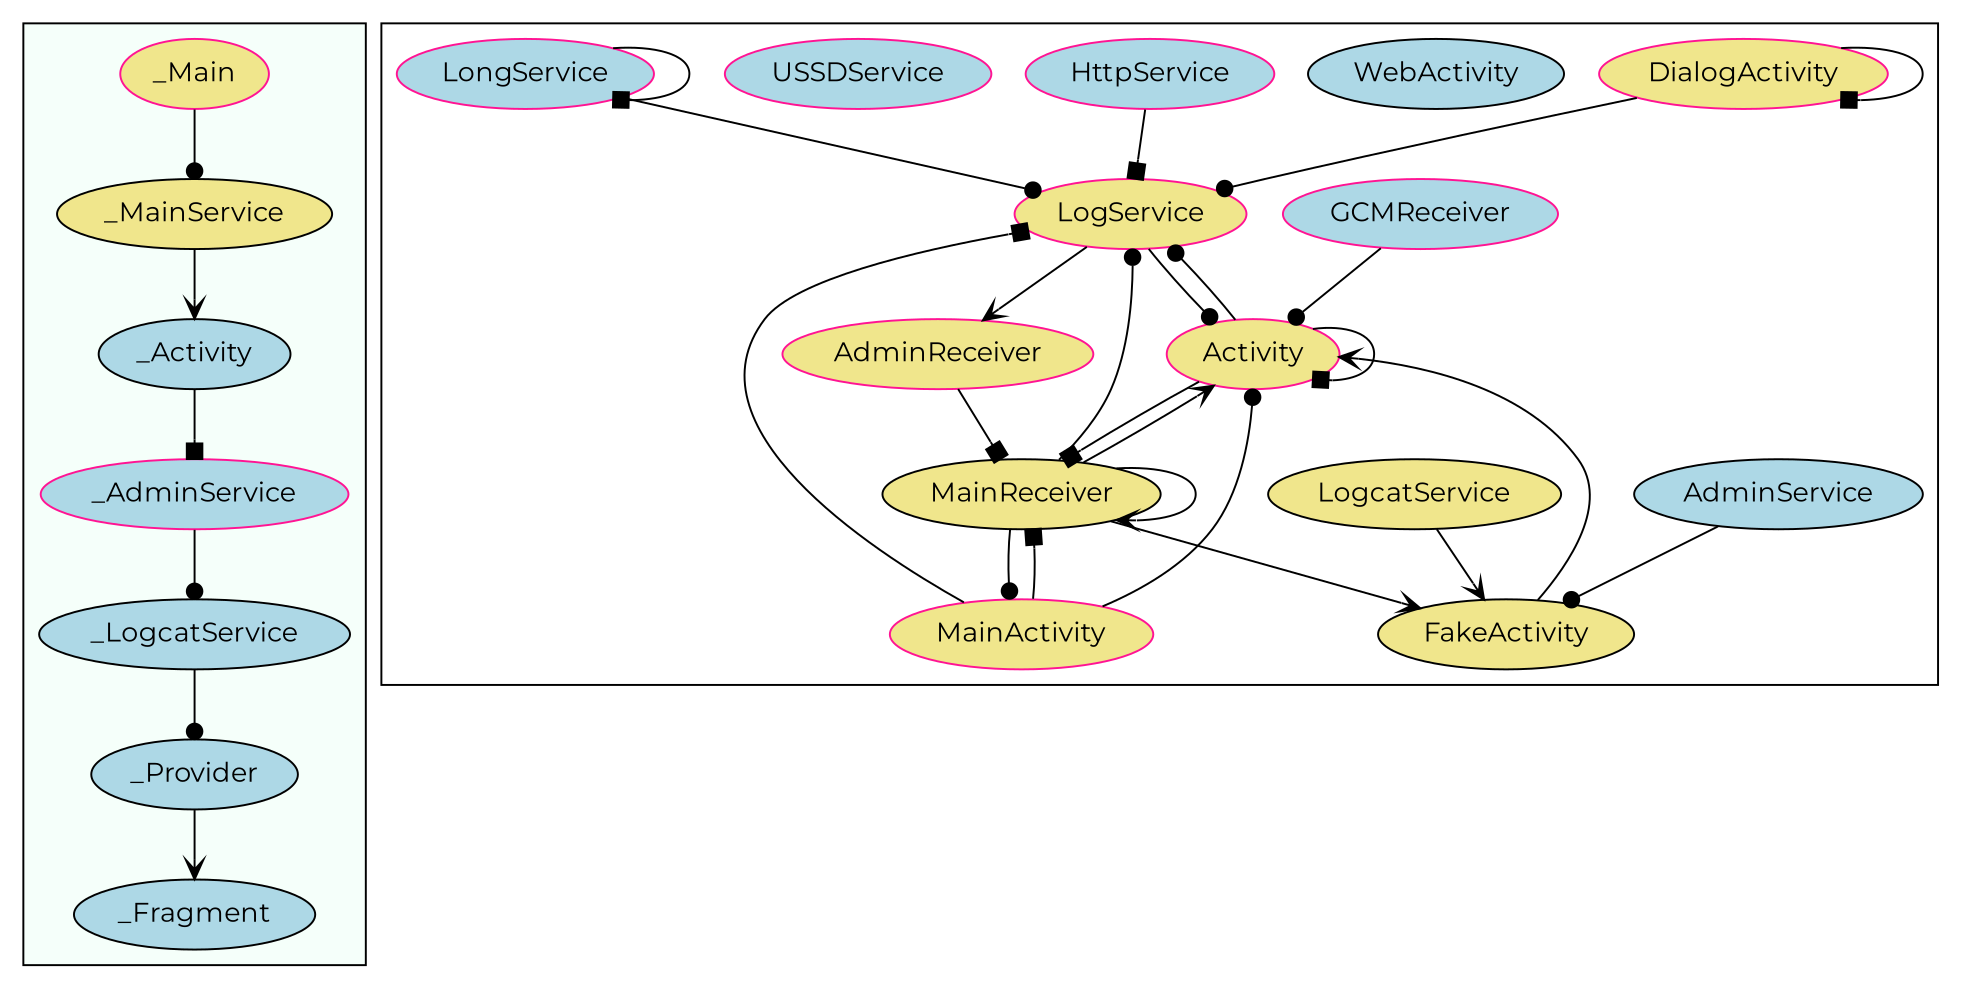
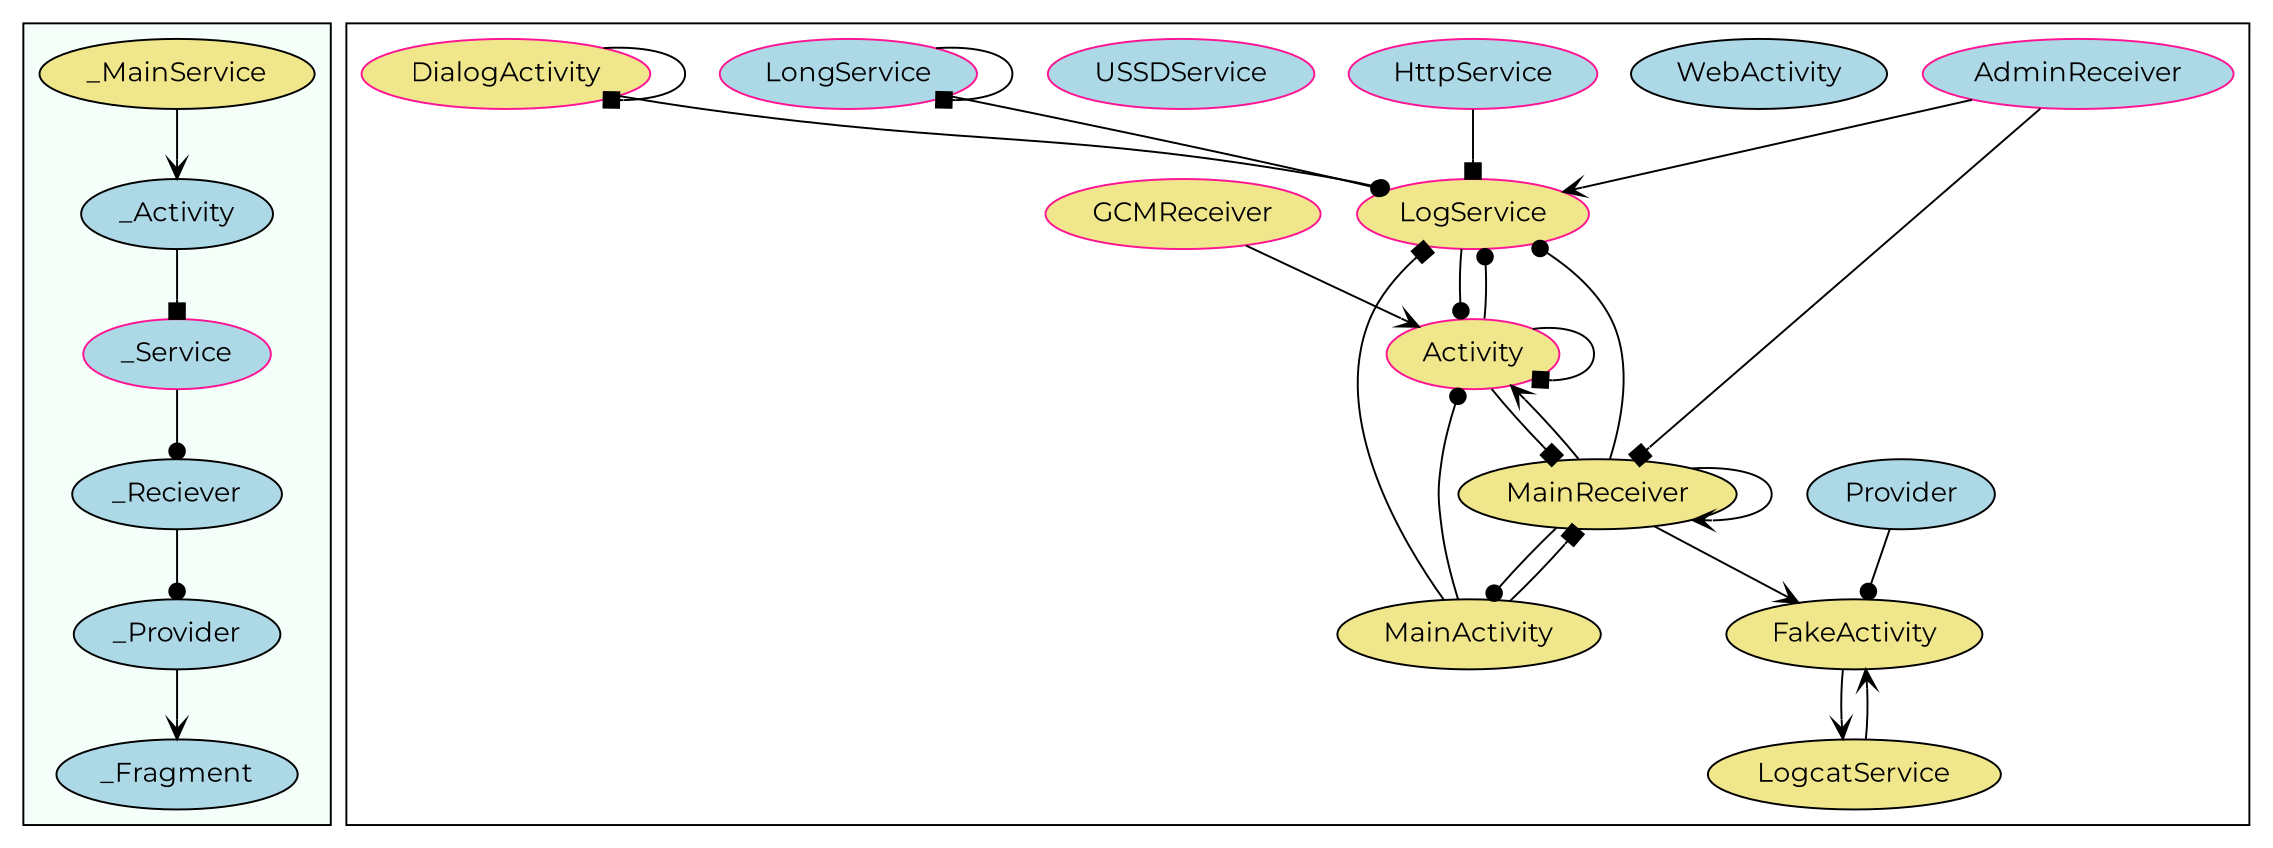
node "_Main": removed
node "GCMReceiver": fillcolor lightblue -> khaki
edge "LogService" -> "AdminReceiver": reversed
edge "GCMReceiver" -> "Activity": arrowhead dot -> vee
node "AdminReceiver": fillcolor khaki -> lightblue
edge "FakeActivity" -> "Activity": now "FakeActivity" -> "LogcatService"
node "_AdminService": label "_AdminService" -> "_Service"
node "AdminService": label "AdminService" -> "Provider"
node "_LogcatService": label "_LogcatService" -> "_Reciever"
node "MainActivity": color deeppink -> black
